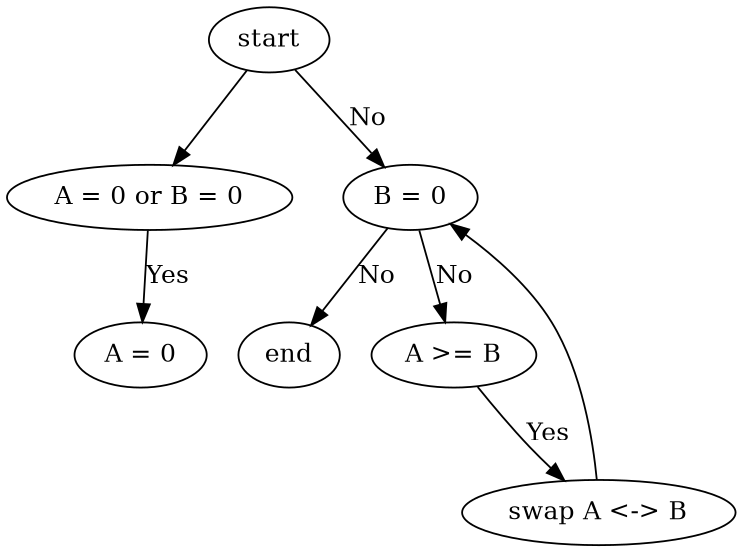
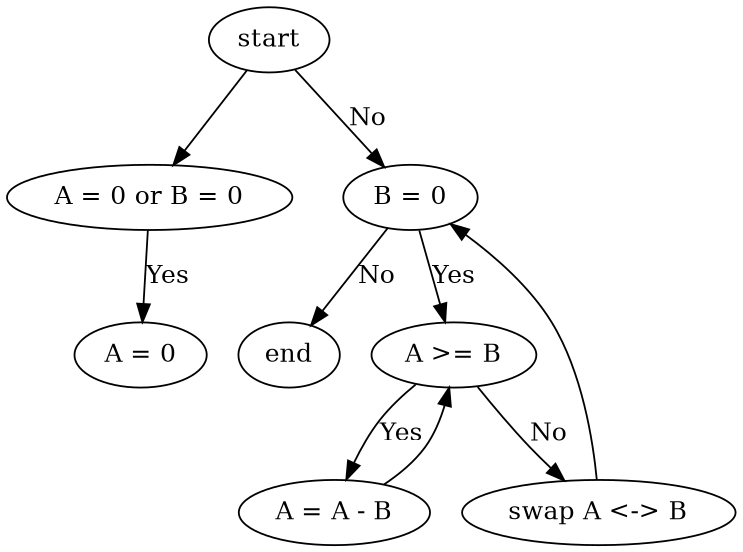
edge "B = 0" -> "A >= B": label "No" -> "Yes"
edge "A >= B" -> "swap A <-> B": label "Yes" -> "No"
node "A = A - B": added
